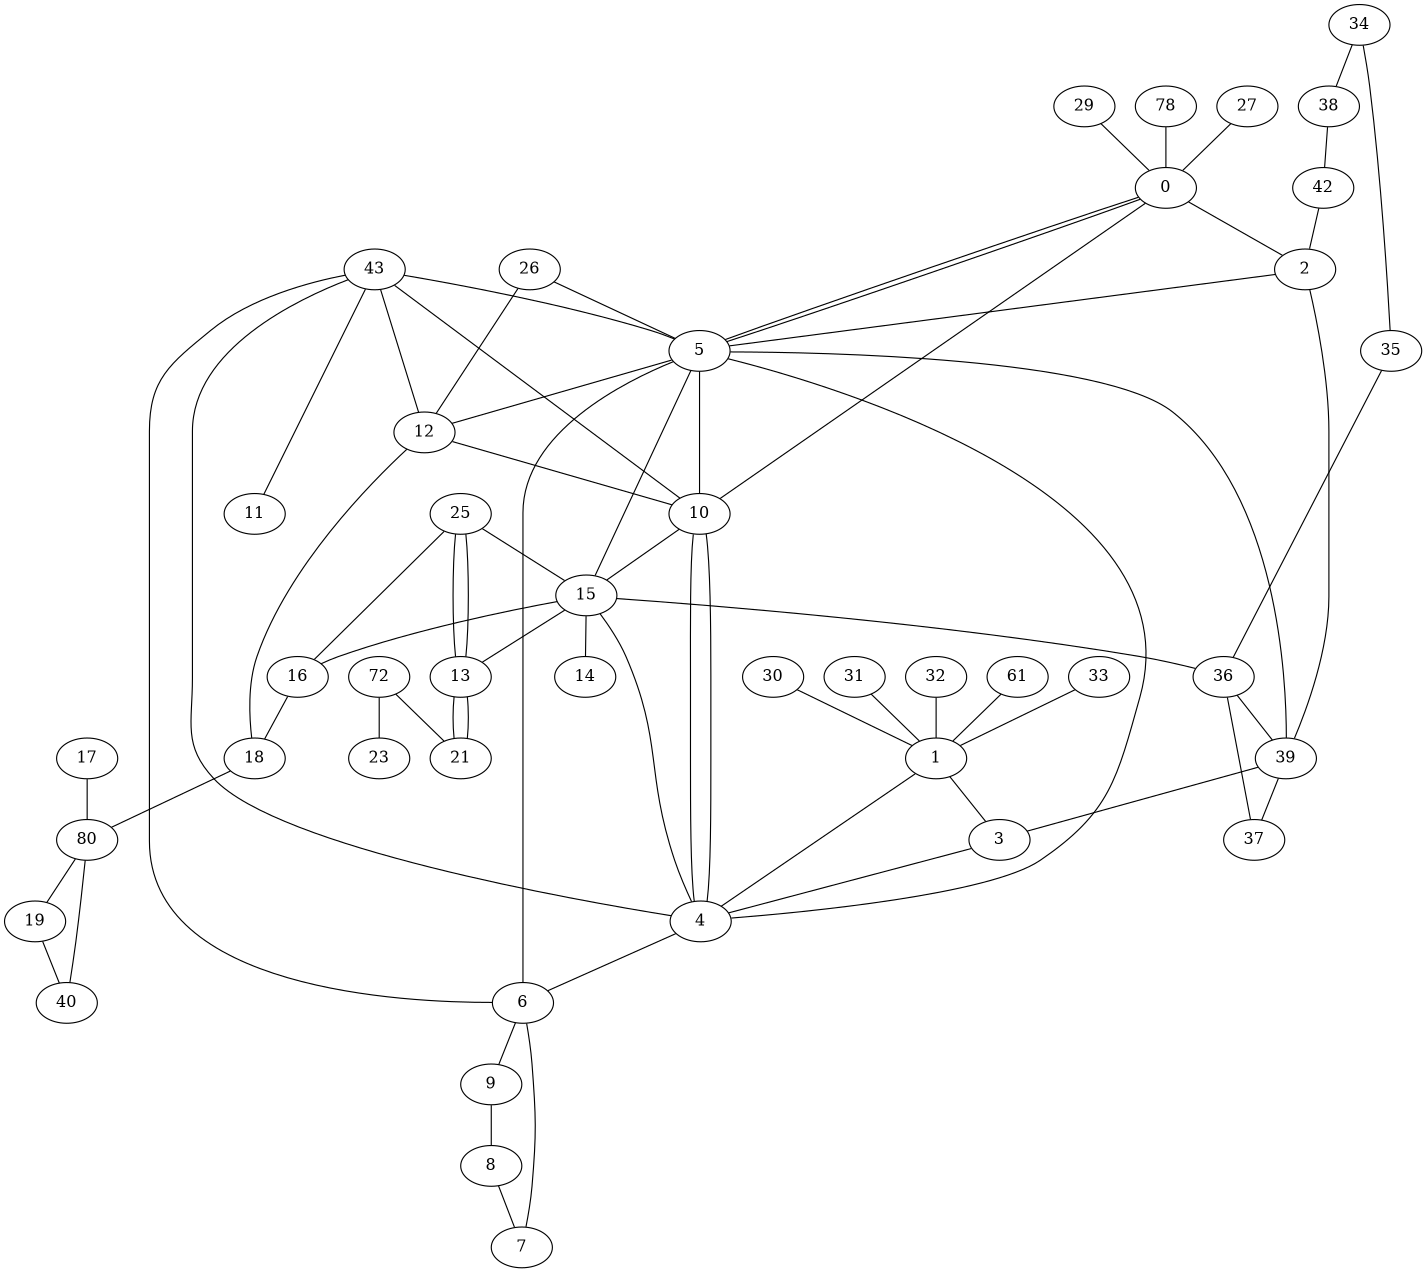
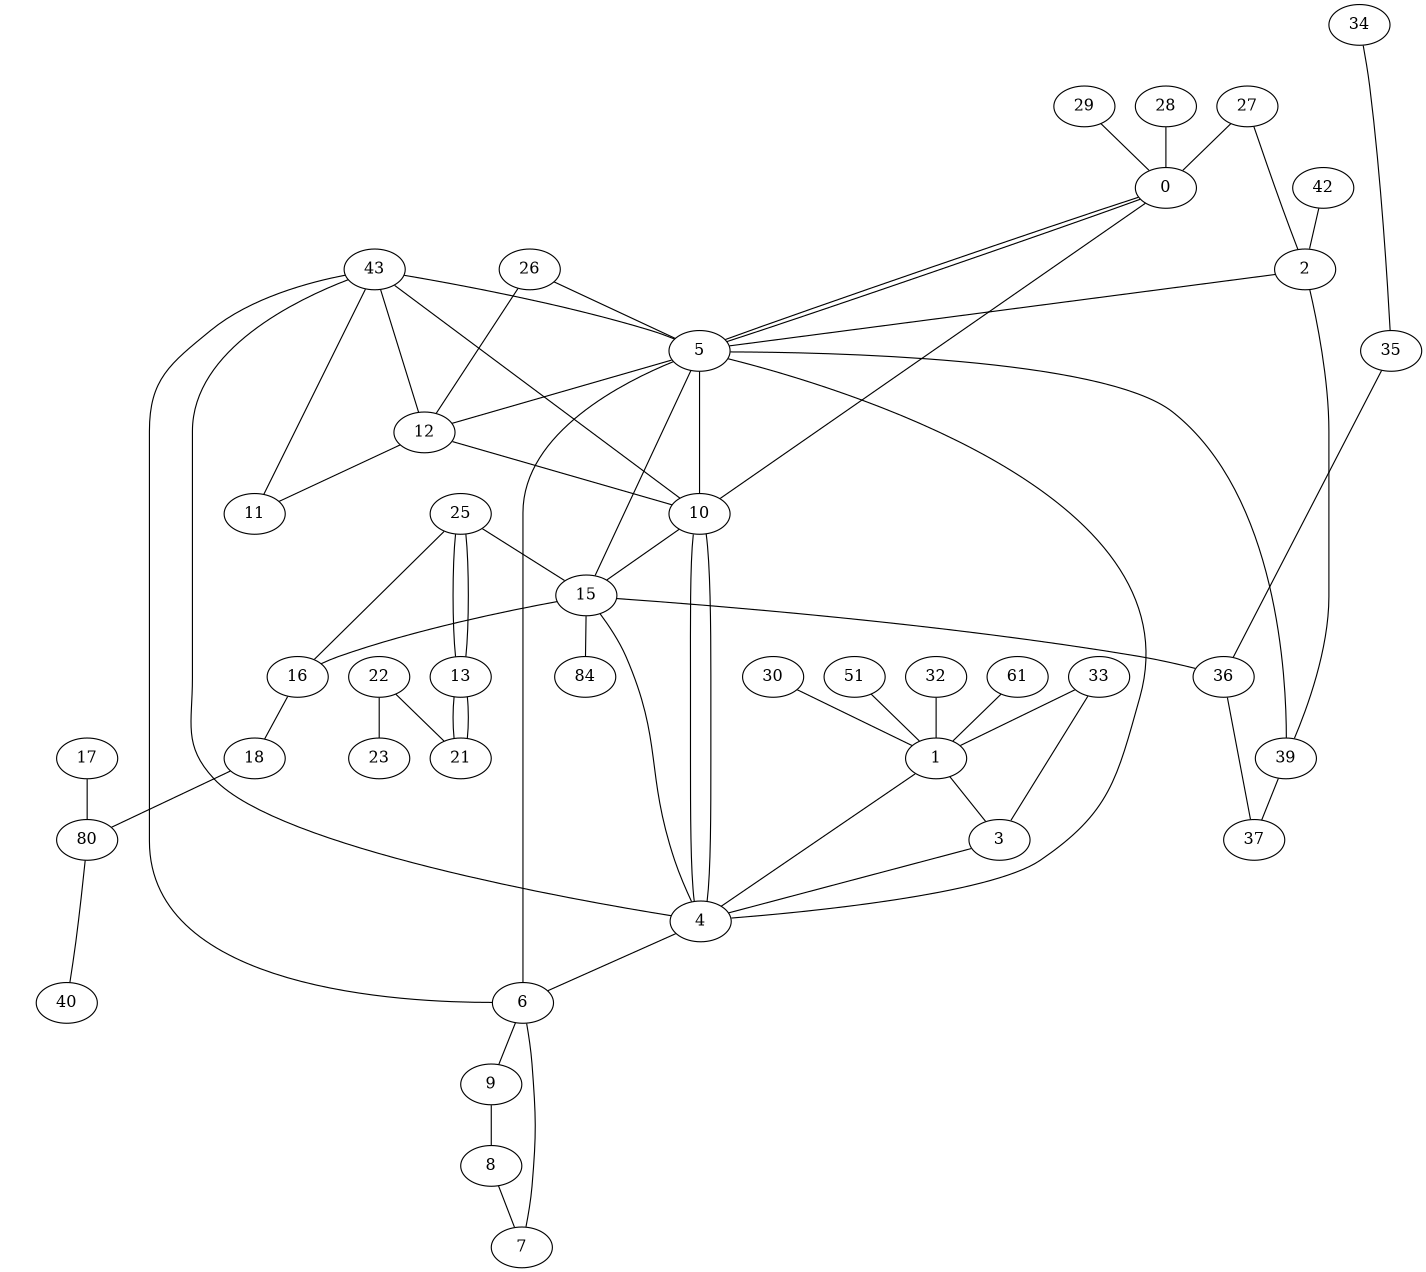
node "78": label "78" -> "28"
node "38": removed
edge "0" -- "2": now "27" -- "2"
edge "12" -- "18": now "12" -- "11"
edge "15" -- "13": removed
node "72": label "72" -> "22"
node "14": label "14" -> "84"
node "31": label "31" -> "51"
edge "36" -- "39": removed
edge "39" -- "3": now "33" -- "3"
node "19": removed
